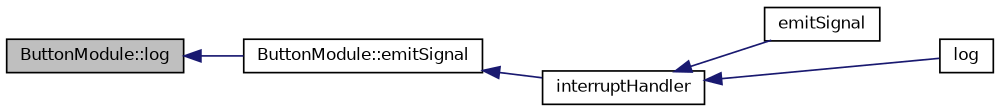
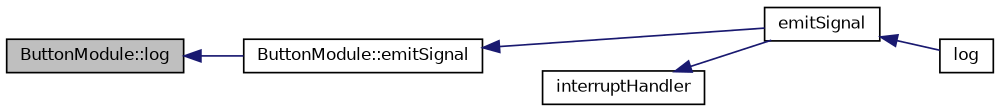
edge "log" -> "interruptHandler": now "log" -> "emitSignal"
edge "interruptHandler" -> "ButtonModule::emitSignal": now "emitSignal" -> "ButtonModule::emitSignal"
